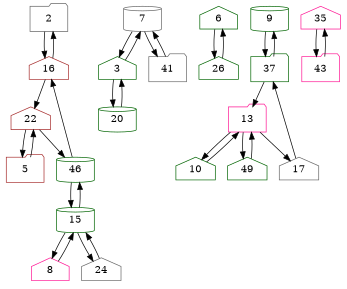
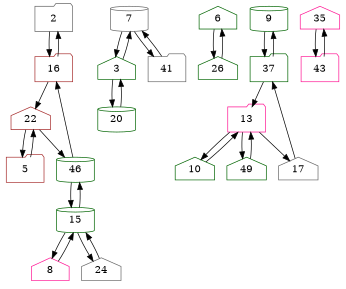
node "16": shape house -> folder
